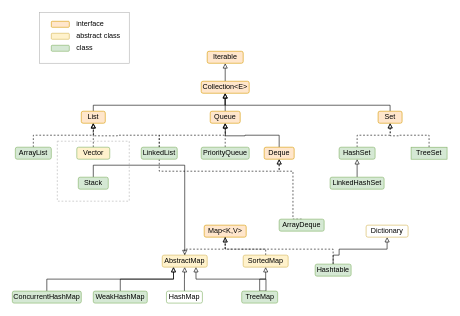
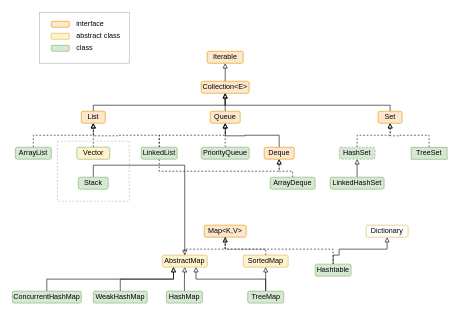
node "HashSet": style solid -> dashed
node "ArrayDeque": moved (302, 225) -> (293, 183)
node "HashMap": fillcolor #ffffff -> #d5e8d4
node "TreeMap": moved (260, 297) -> (266, 297)
